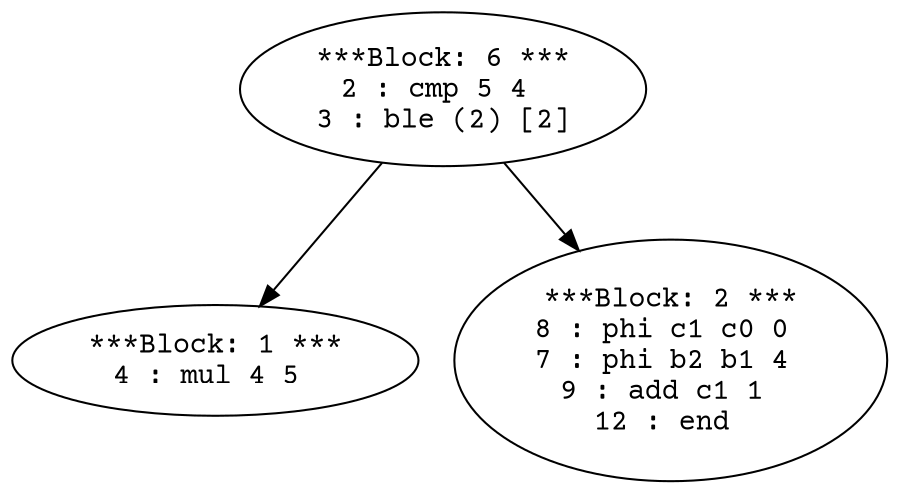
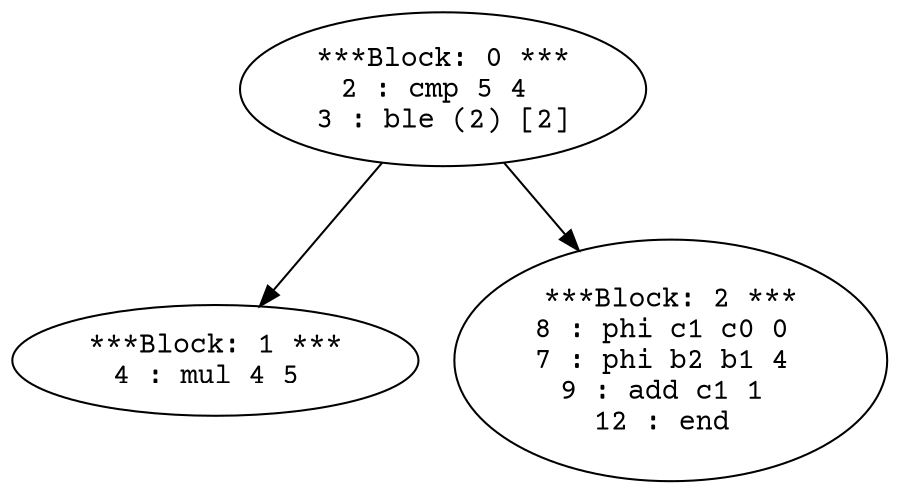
node "***Block: 6 *** 2 : cmp 5 4 3 : ble (2) [2]": label "***Block: 6 *** 2 : cmp 5 4 3 : ble (2) [2]" -> "***Block: 0 *** 2 : cmp 5 4 3 : ble (2) [2]"
